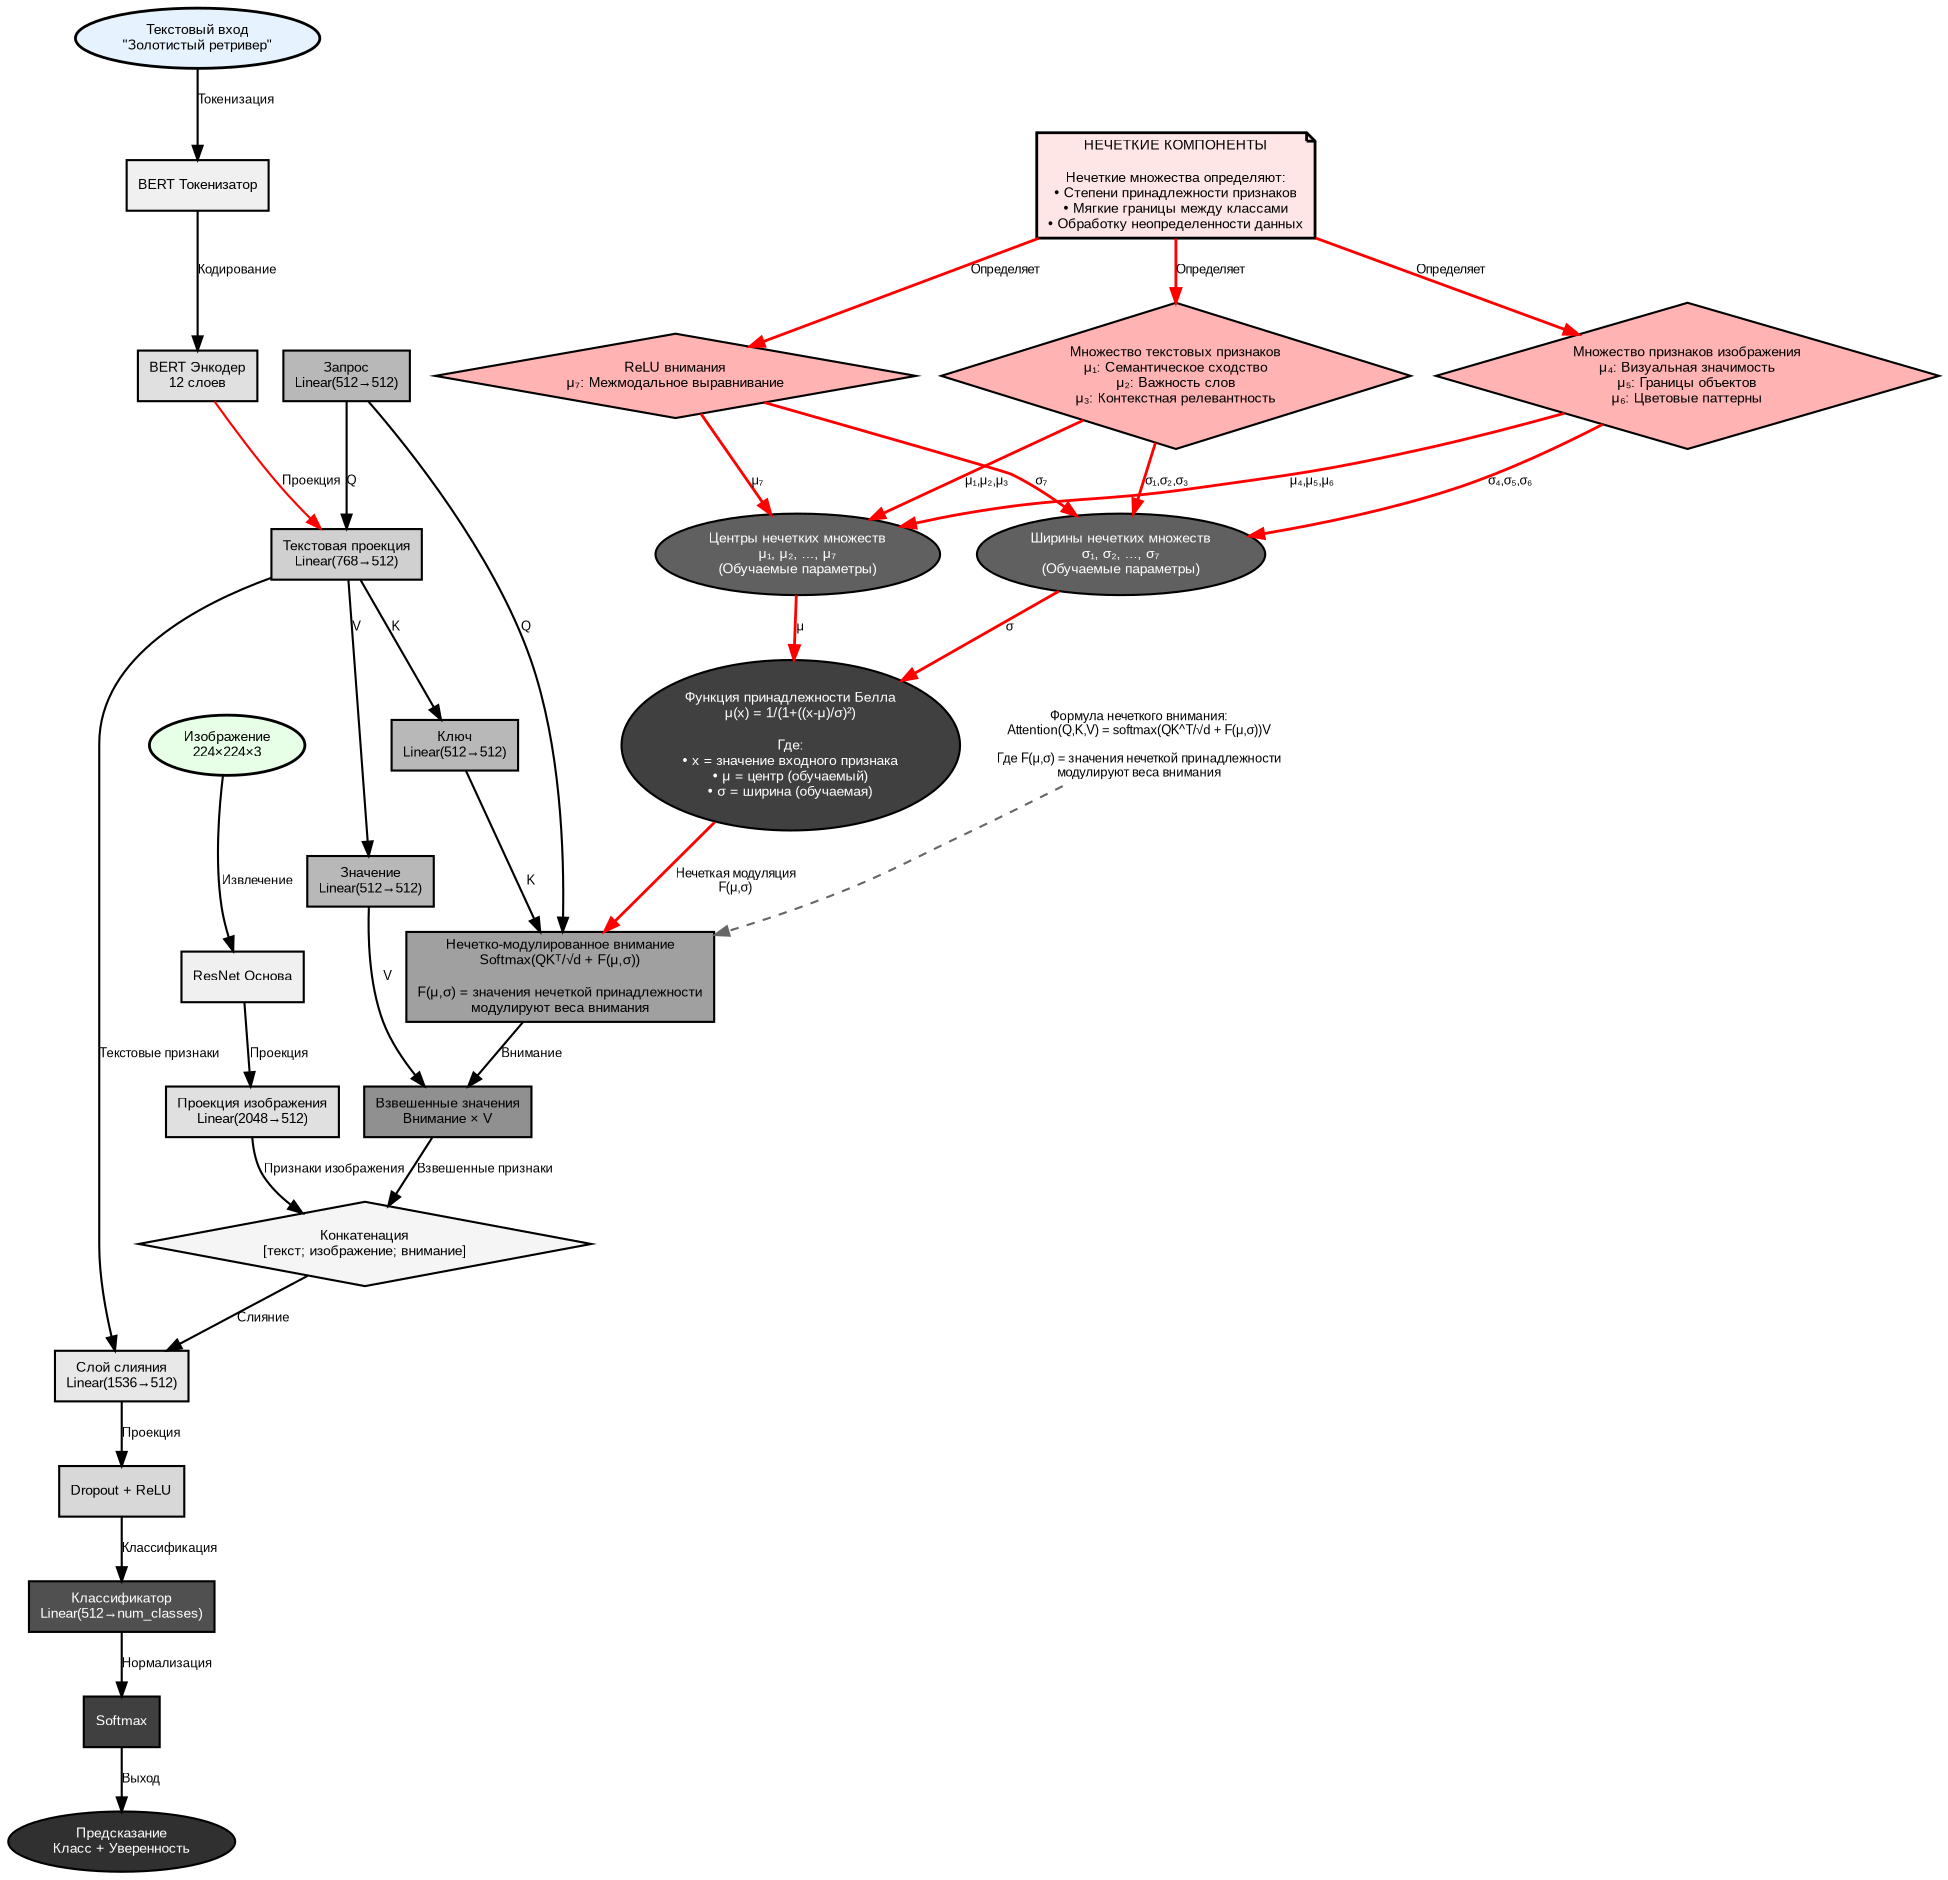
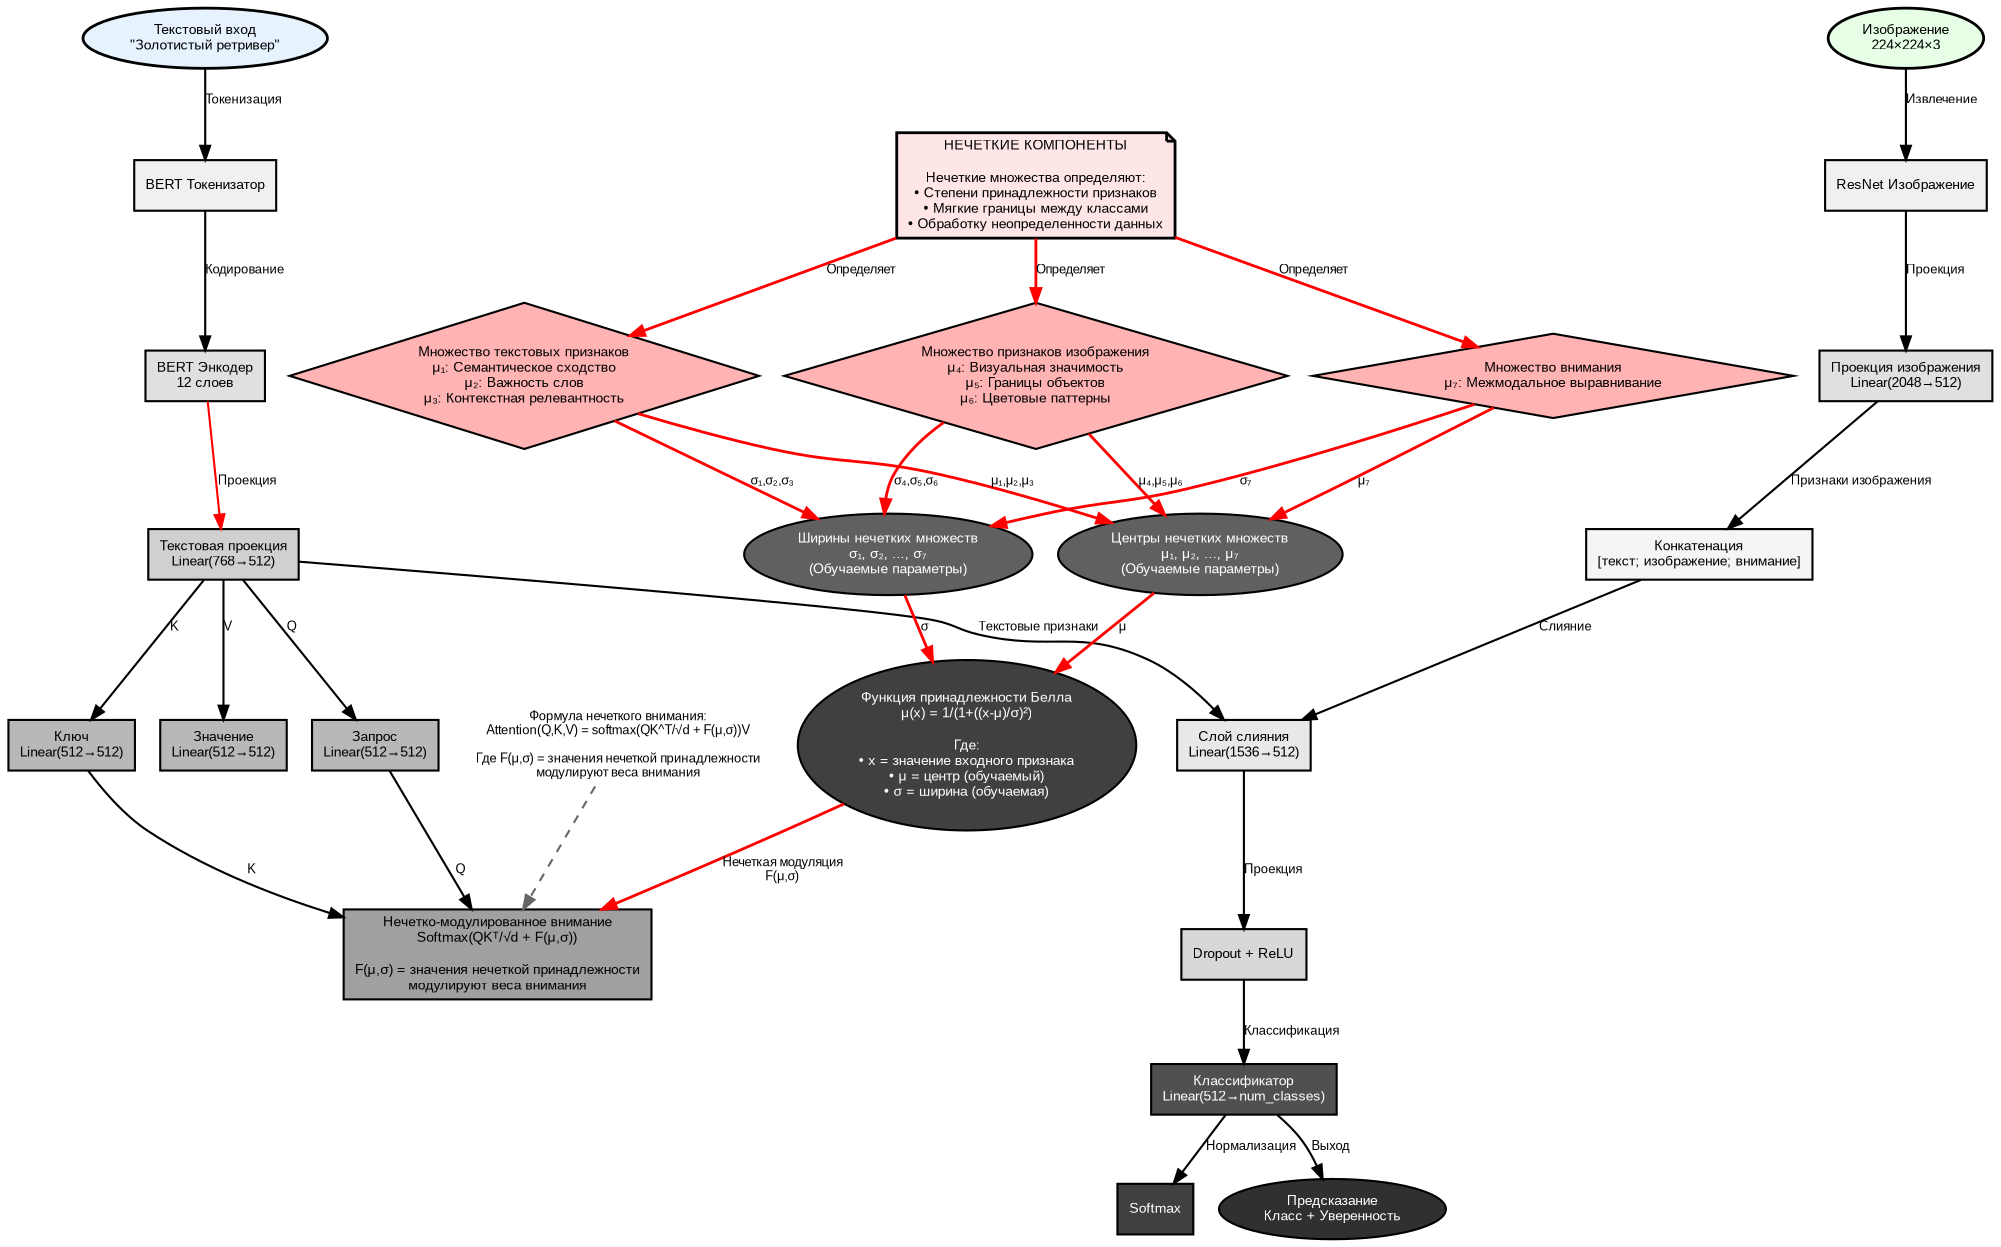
node "ReLU внимания μ₇: Межмодальное выравнивание": label "ReLU внимания μ₇: Межмодальное выравнивание" -> "Множество внимания μ₇: Межмодальное выравнивание"
edge "Запрос Linear(512→512)" -> "Текстовая проекция Linear(768→512)": reversed
node "ResNet Основа": label "ResNet Основа" -> "ResNet Изображение"
node "Взвешенные значения Внимание × V": removed
node "Конкатенация [текст; изображение; внимание]": shape diamond -> box
edge "Softmax" -> "Предсказание Класс + Уверенность": now "Классификатор Linear(512→num_classes)" -> "Предсказание Класс + Уверенность"
